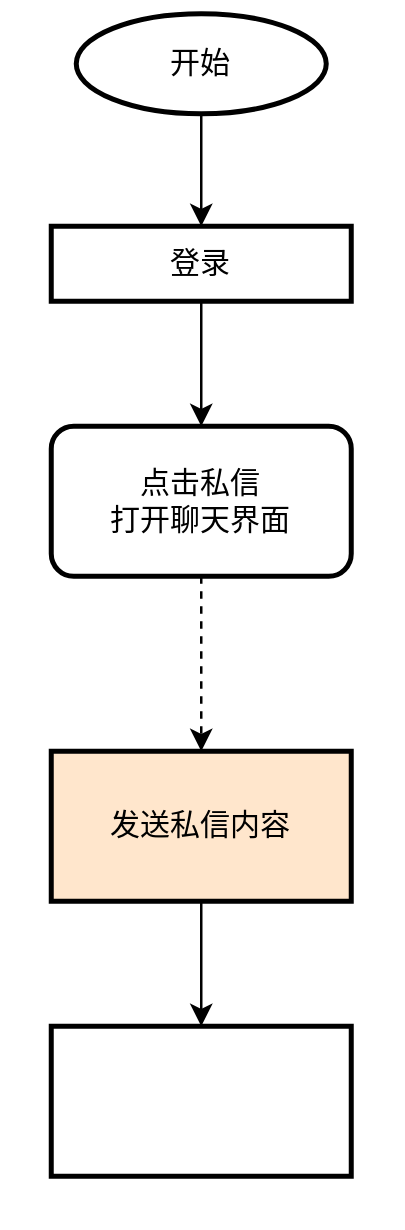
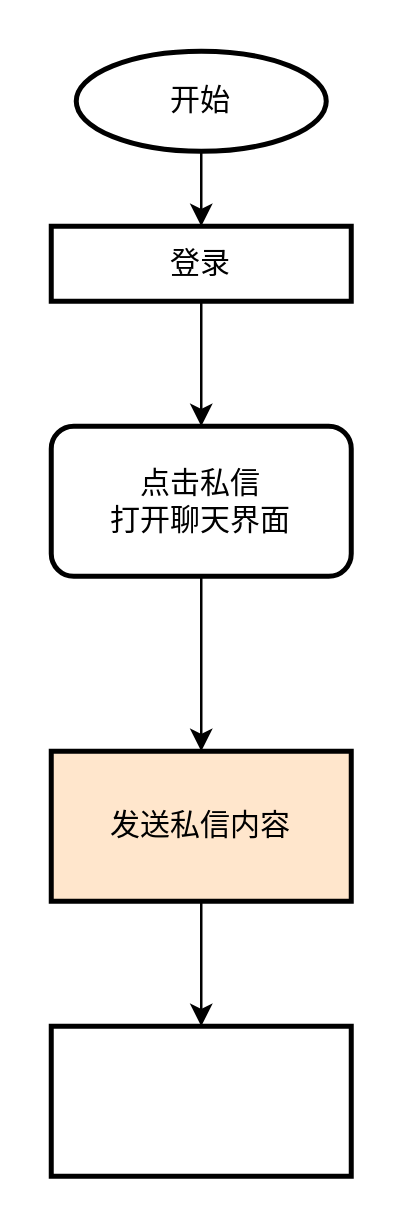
node "开始": moved (201, 64) -> (201, 101)
edge "点击私信 打开聊天界面" -> "发送私信内容": style dashed -> solid
